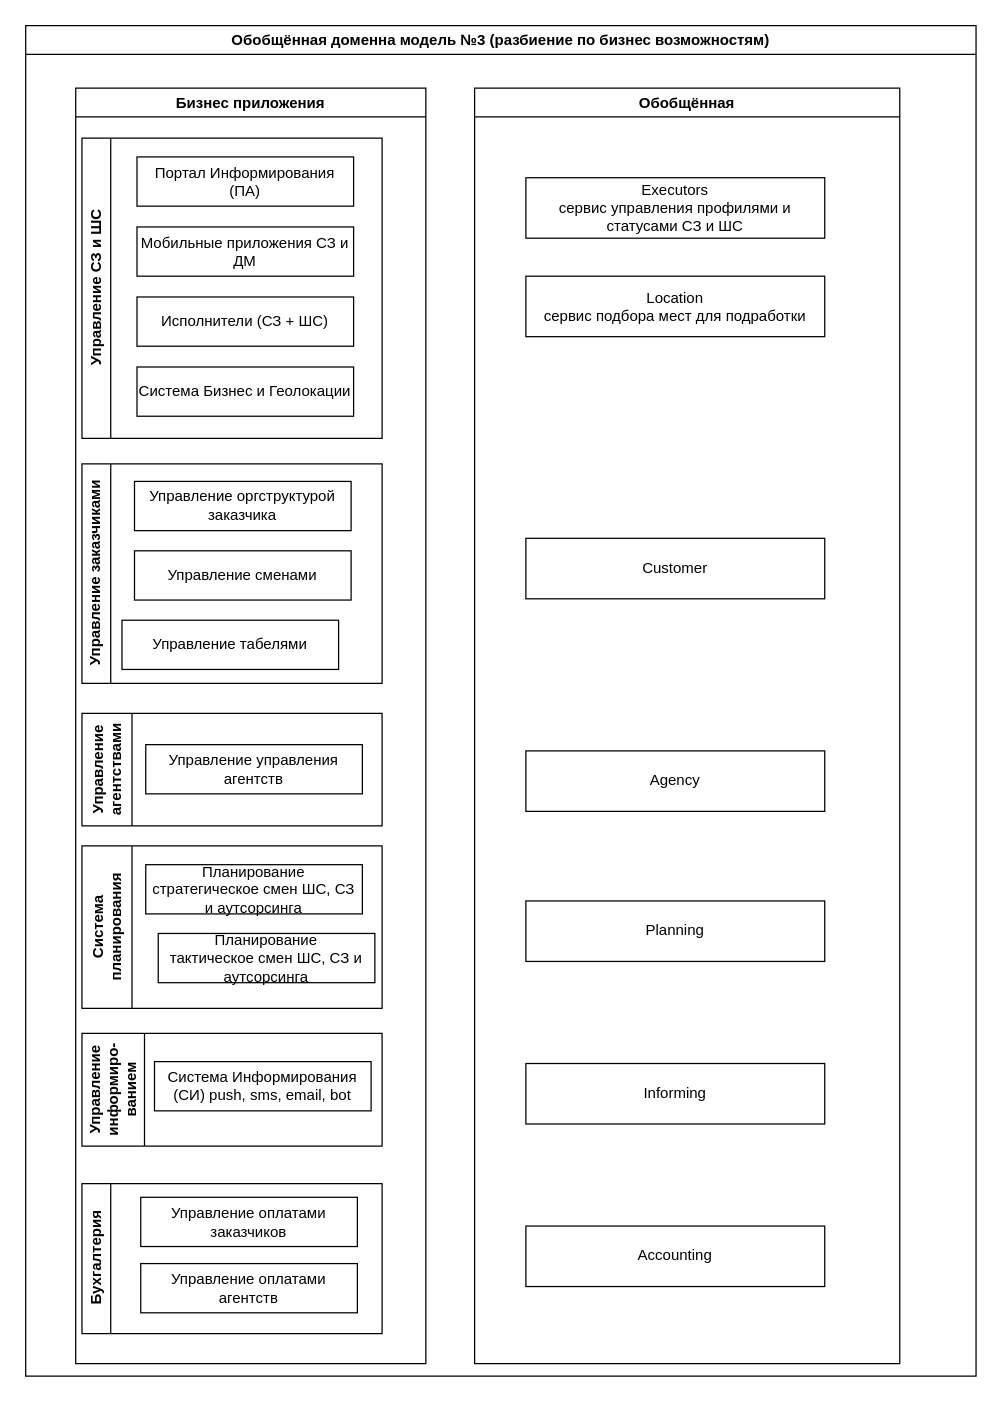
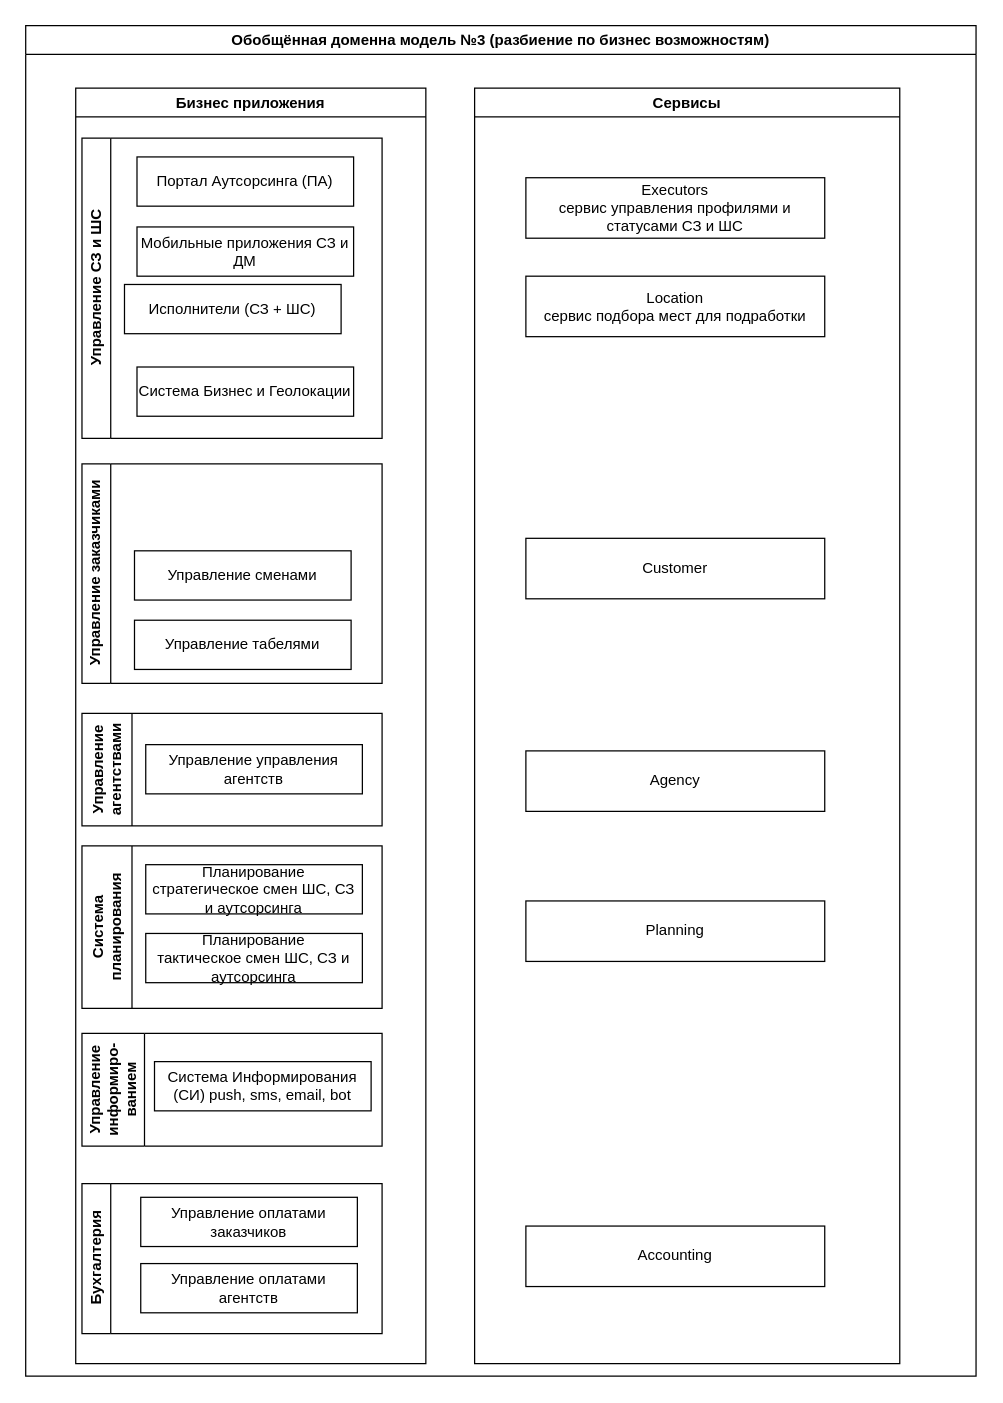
node "Обобщённая": label "Обобщённая" -> "Сервисы"
node "Портал Информирования (ПА)": label "Портал Информирования (ПА)" -> "Портал Аутсорсинга (ПА)"
node "Исполнители (СЗ + ШС)": moved (245, 321) -> (233, 309)
node "Управление оргструктурой заказчика": removed
node "Управление табелями": moved (230, 645) -> (243, 645)
node "Планирование тактическое смен ШС, СЗ и аутсорсинга": moved (266, 958) -> (254, 958)
node "Informing": removed
